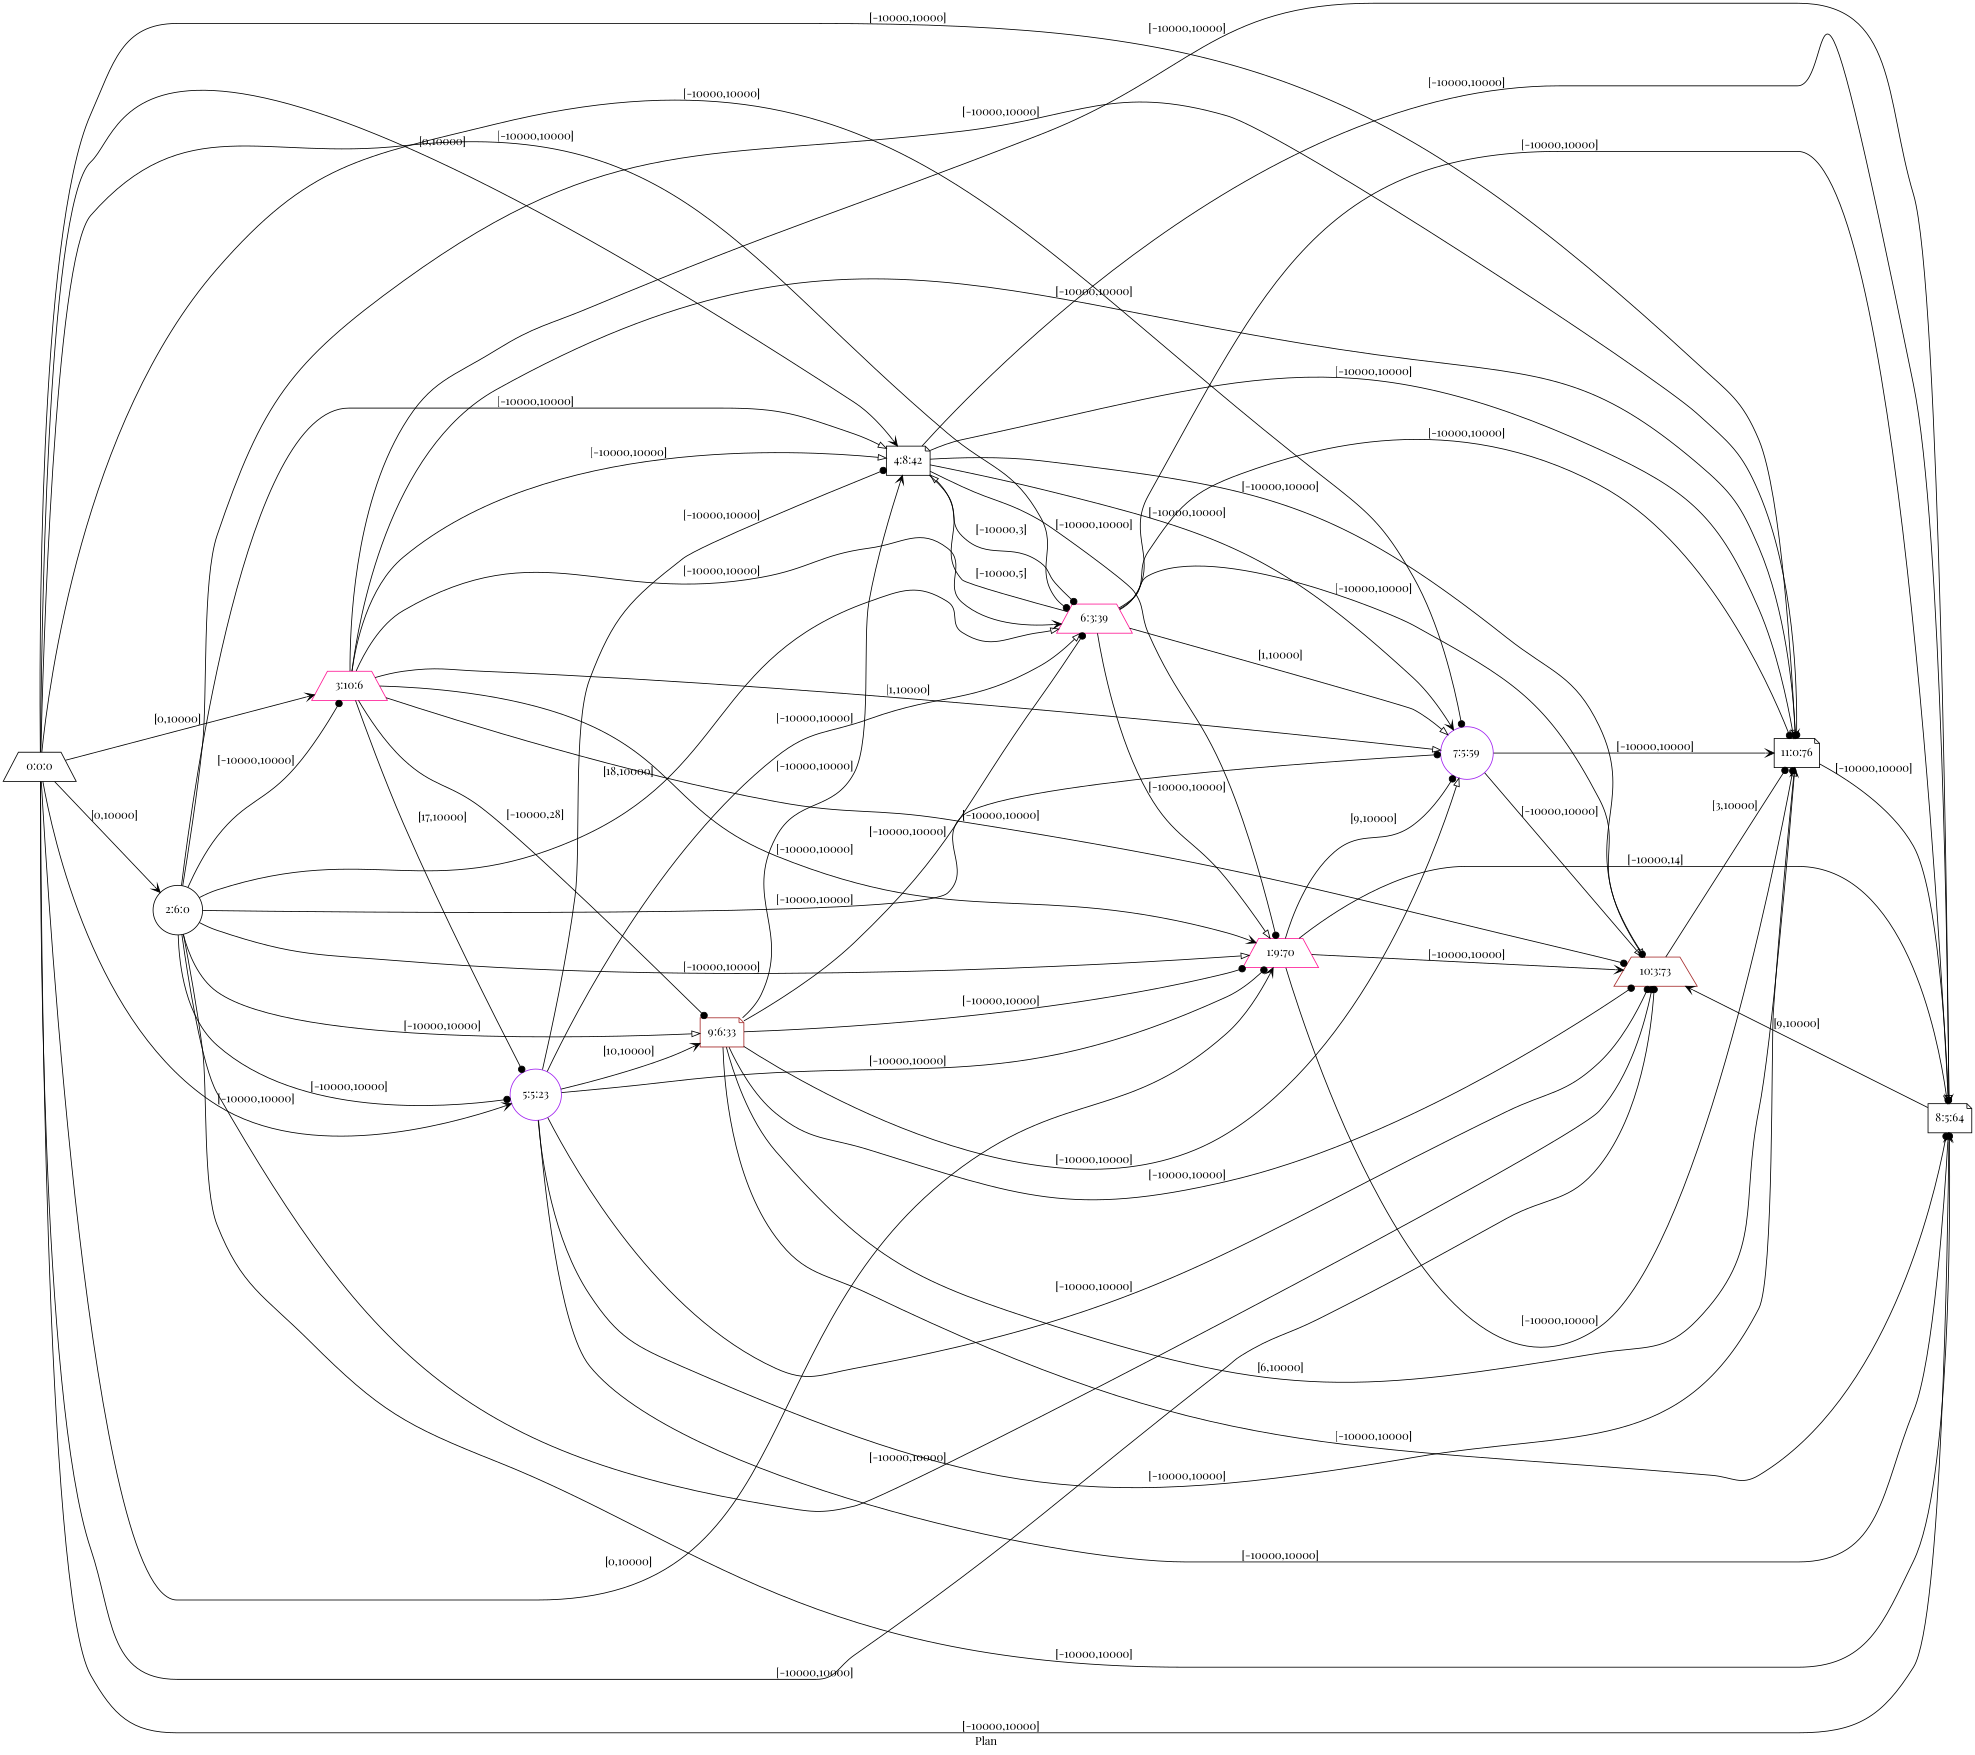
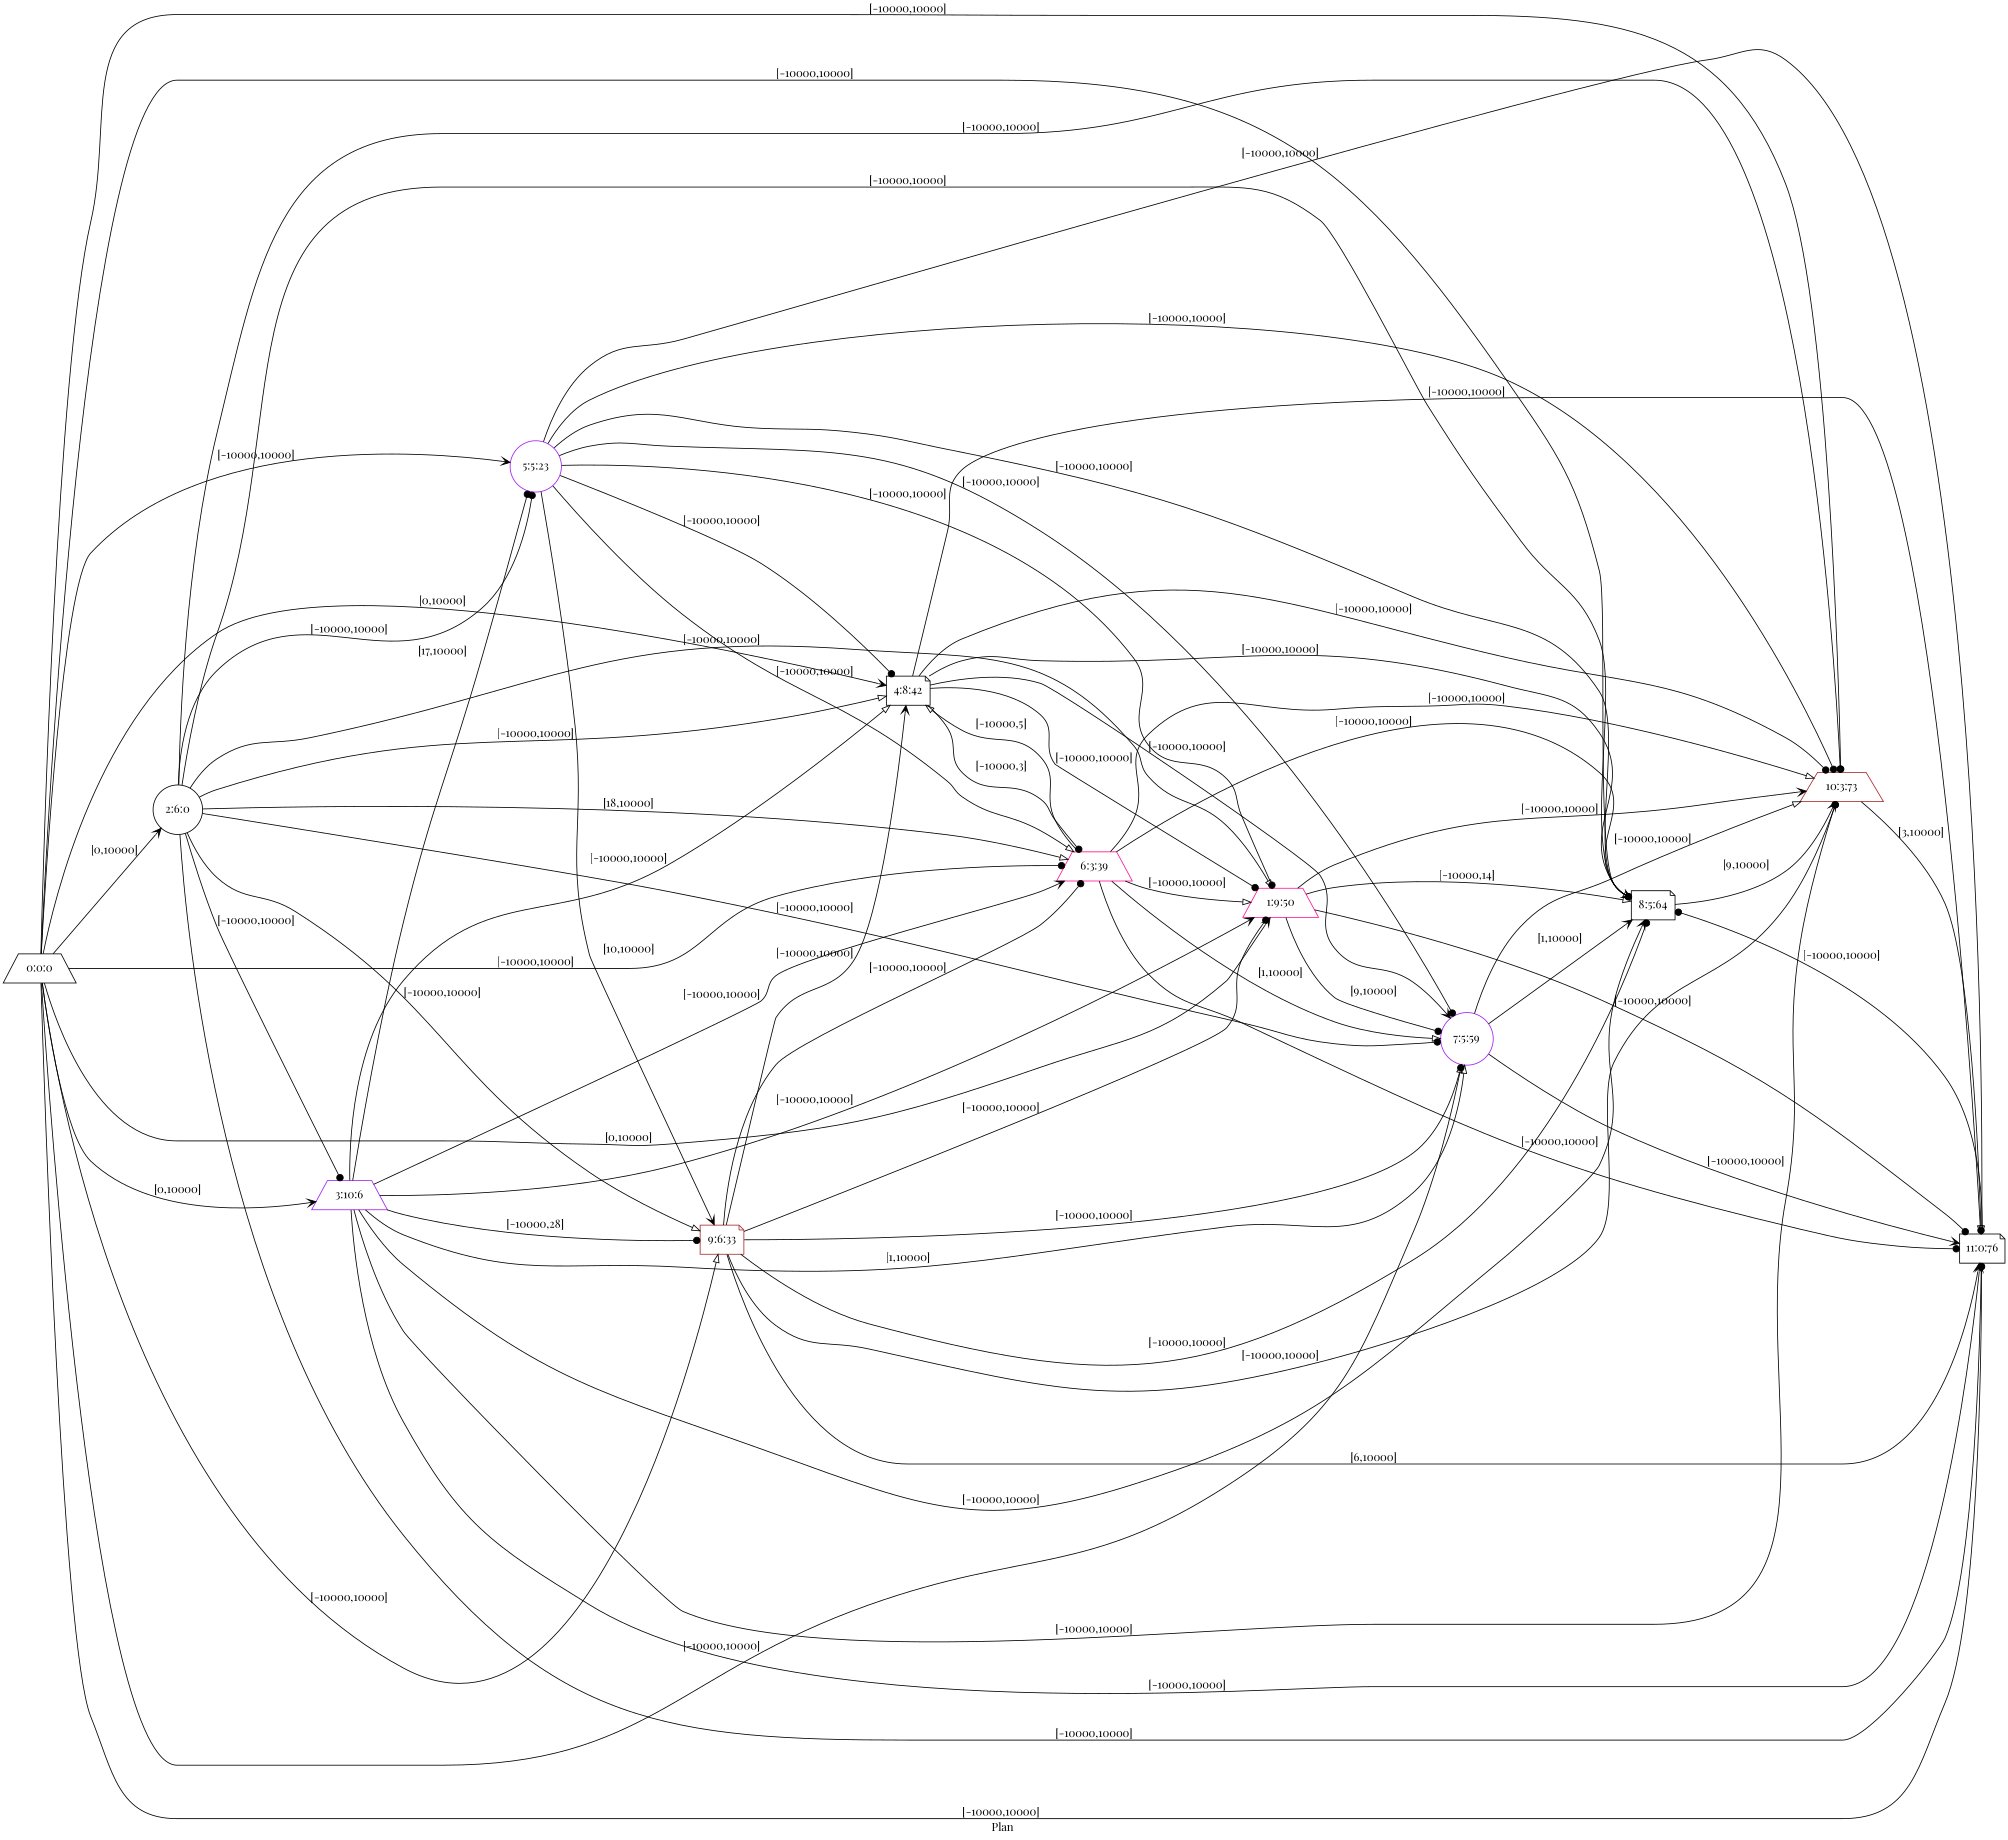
edge "5:5:23" -> "7:5:59": added, label "[-10000,10000]"
node "3:10:6": color deeppink -> purple
node "1:9:70": label "1:9:70" -> "1:9:50"
edge "7:5:59" -> "8:5:64": added, label "[1,10000]"
edge "0:0:0" -> "9:6:33": added, label "[-10000,10000]"
